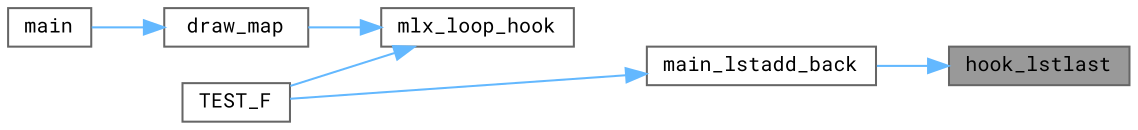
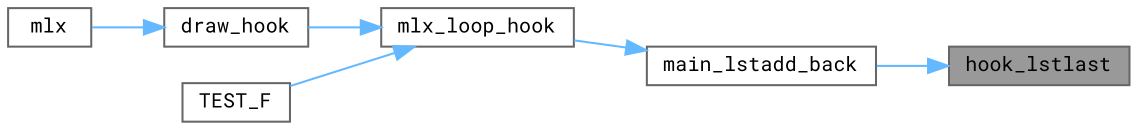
node "main": label "main" -> "mlx"
node "draw_map": label "draw_map" -> "draw_hook"
edge "TEST_F" -> "main_lstadd_back": now "mlx_loop_hook" -> "main_lstadd_back"
